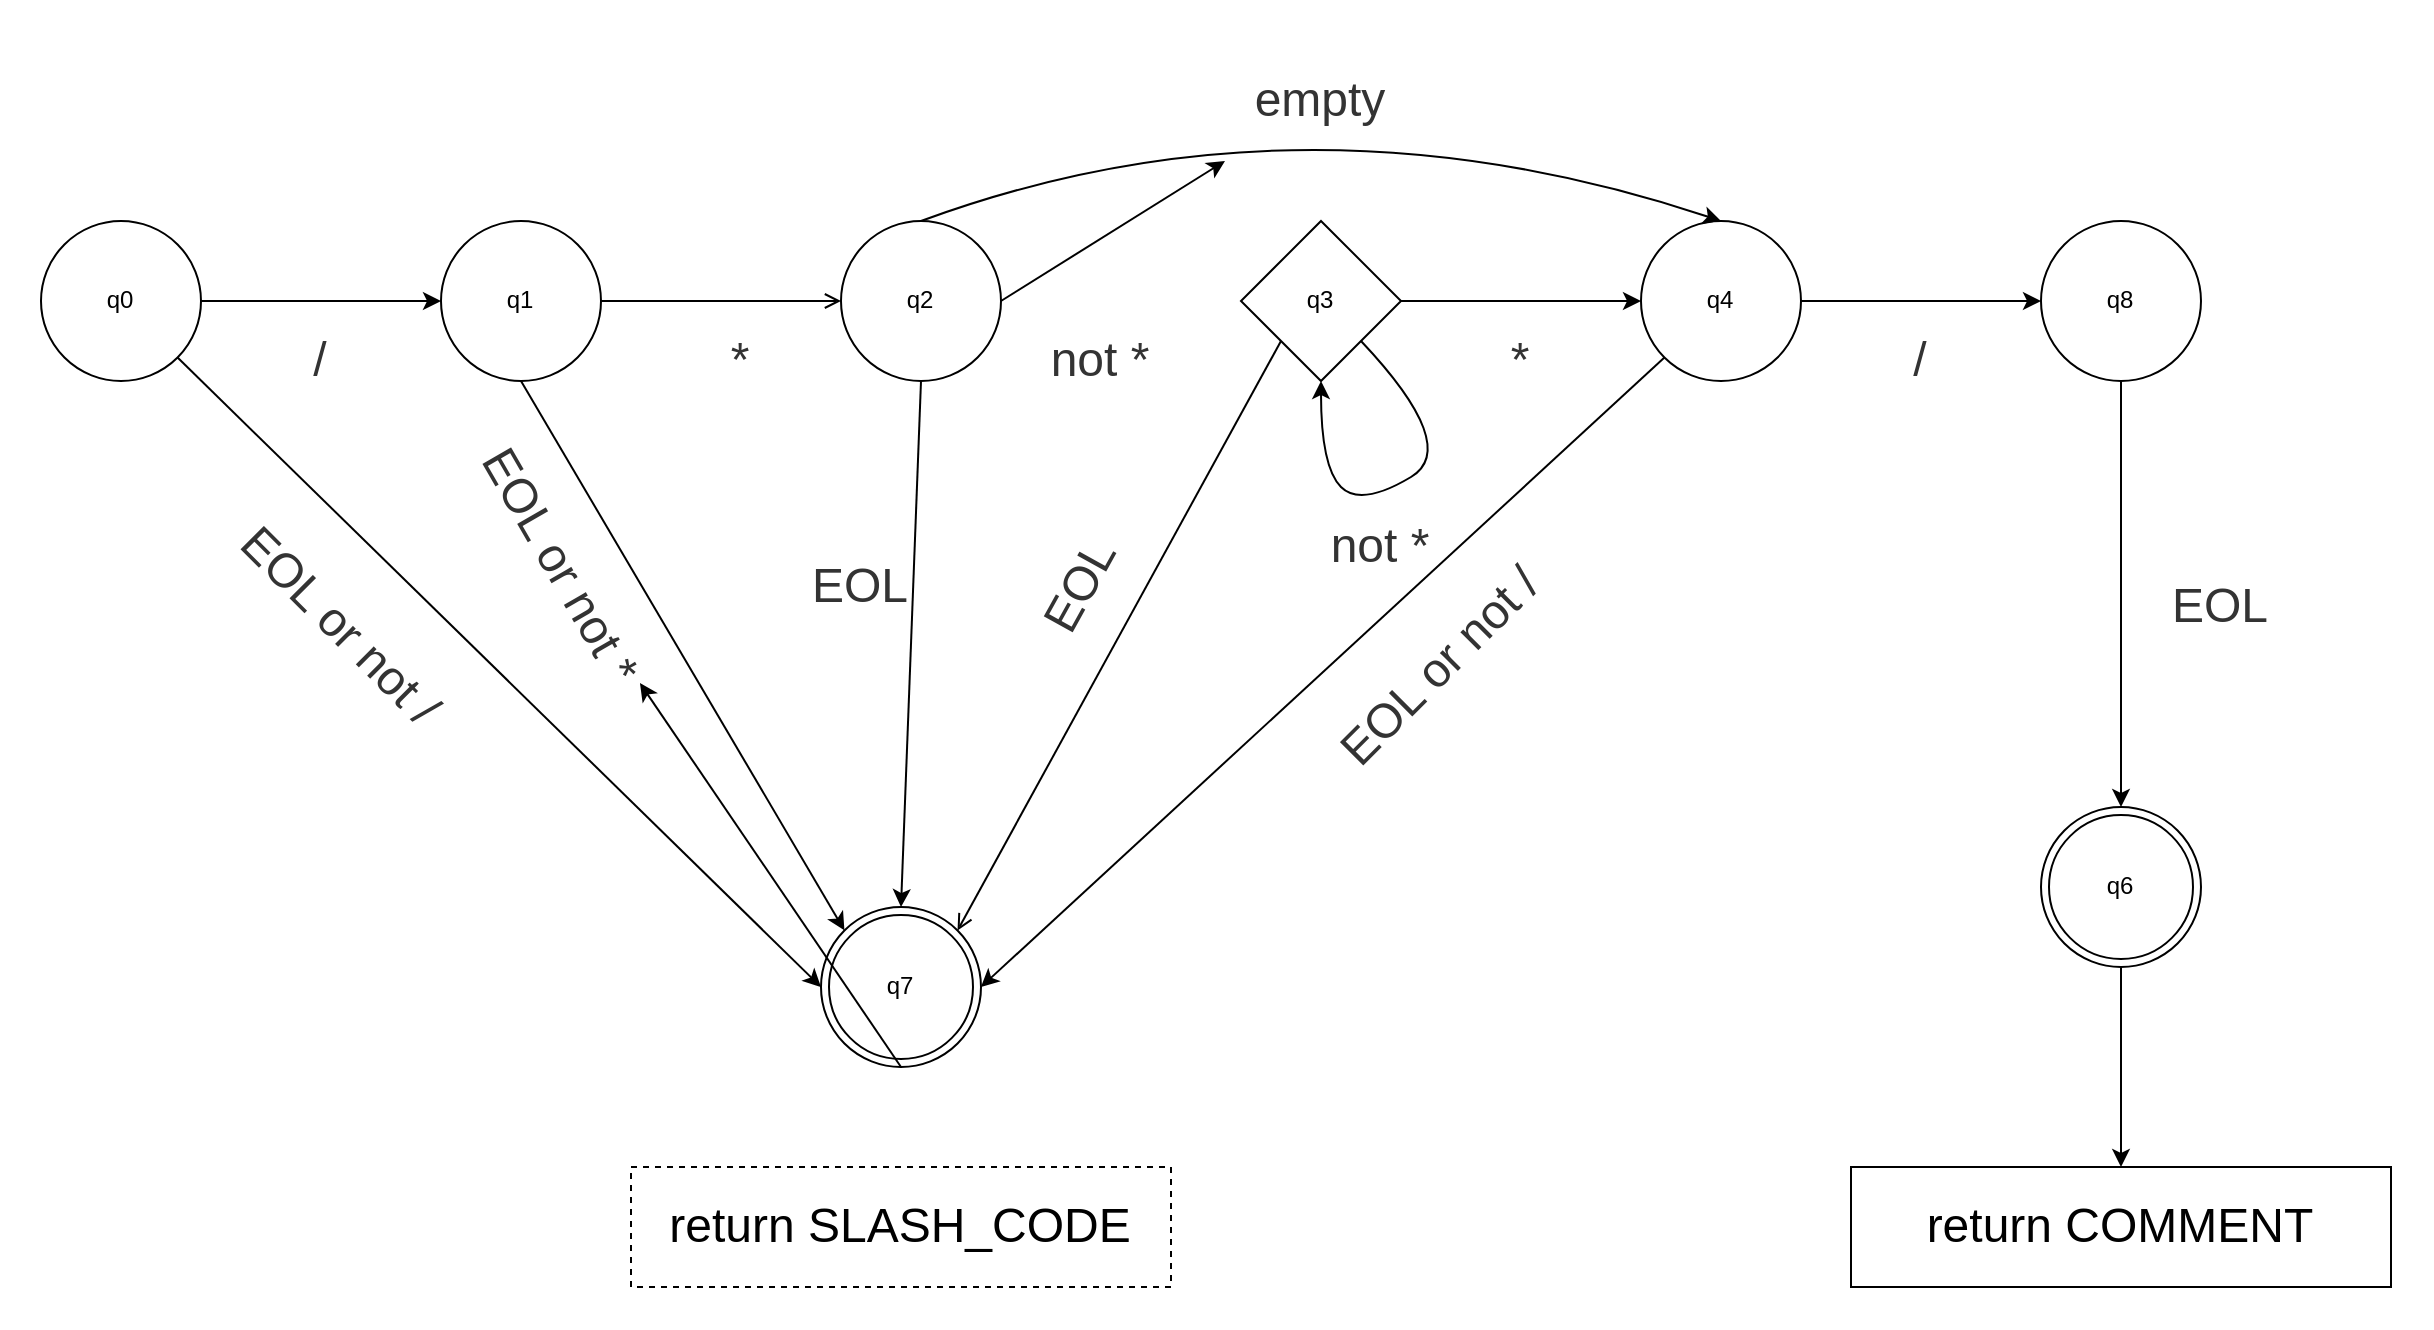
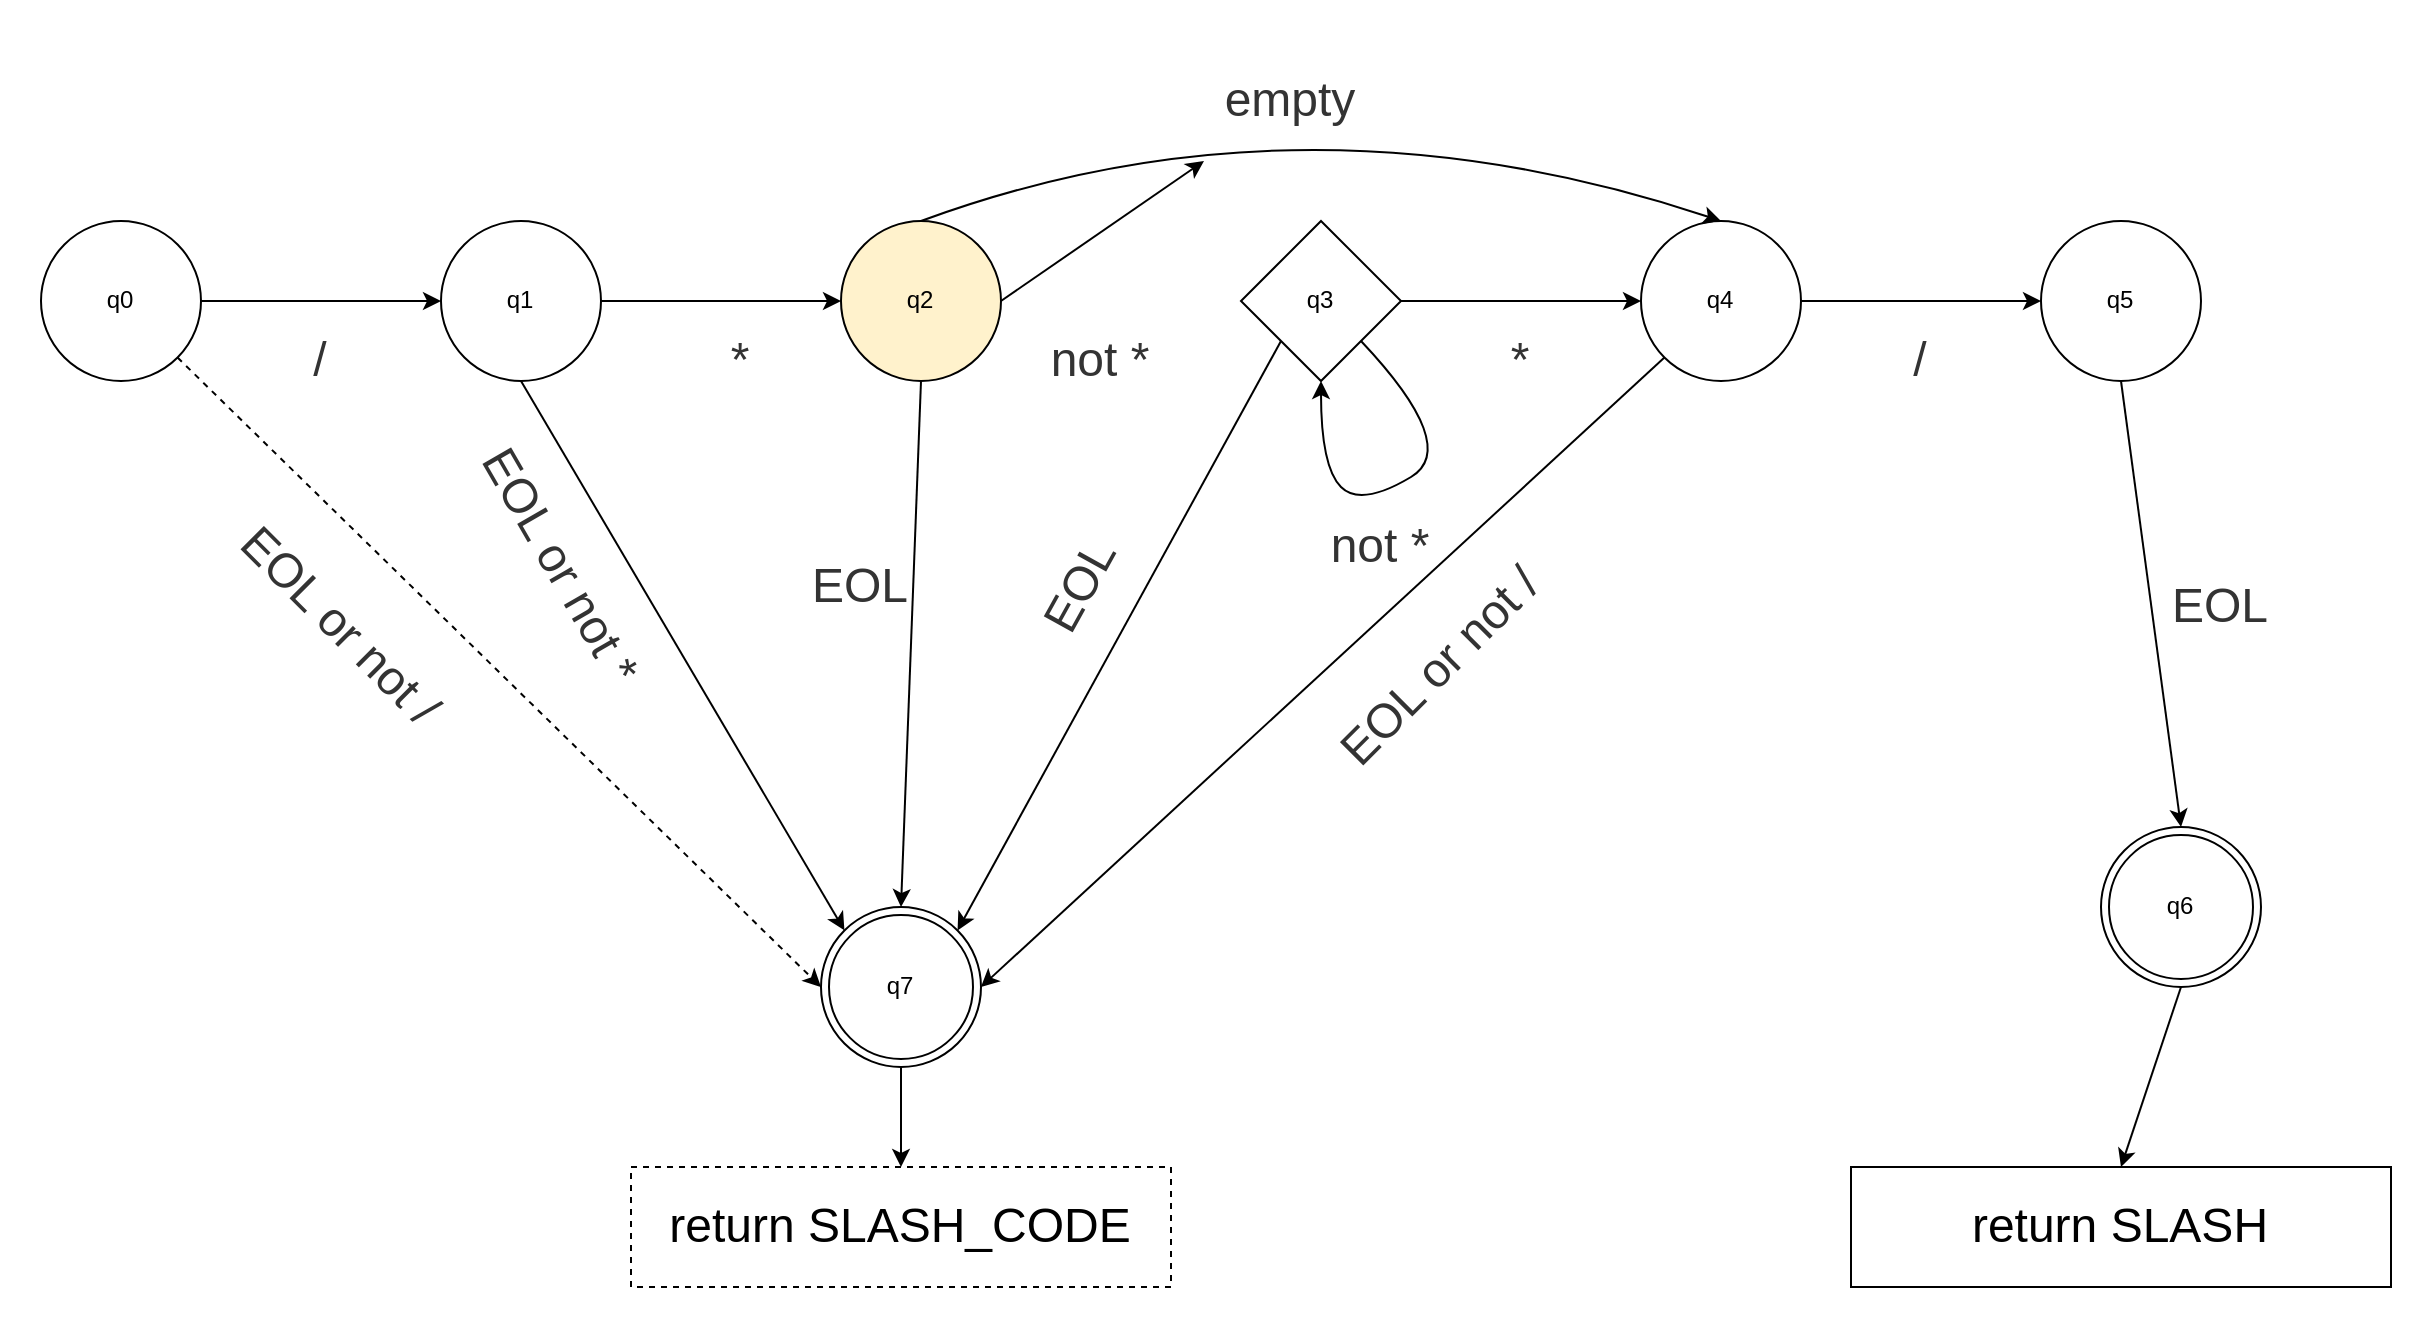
node "empty": moved (1321, 101) -> (1291, 101)
edge "q1" -> "q2": arrowhead open -> classic
node "q2": fillcolor #ffffff -> #fff2cc
node "q8": label "q8" -> "q5"
edge "q0" -> "q7": style solid -> dashed
edge "q7" -> "EOL or not *": now "q7" -> "return SLASH_CODE"
node "q6": moved (2121, 887) -> (2181, 907)
edge "q3" -> "q7": arrowhead open -> classic
node "return COMMENT": label "return COMMENT" -> "return SLASH"
